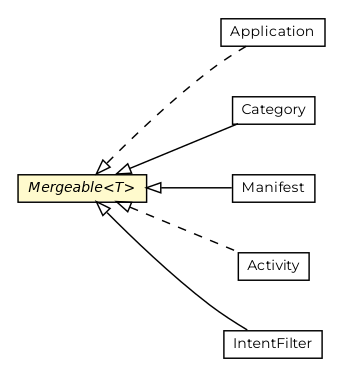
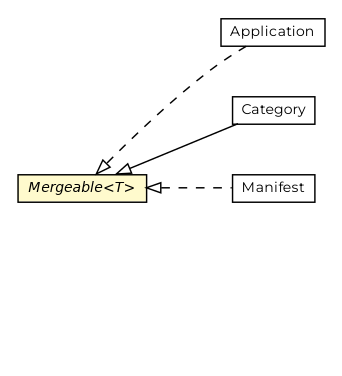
edge "Manifest" -> "Mergeable<T>": style solid -> dashed
node "Activity": removed
node "IntentFilter": removed
